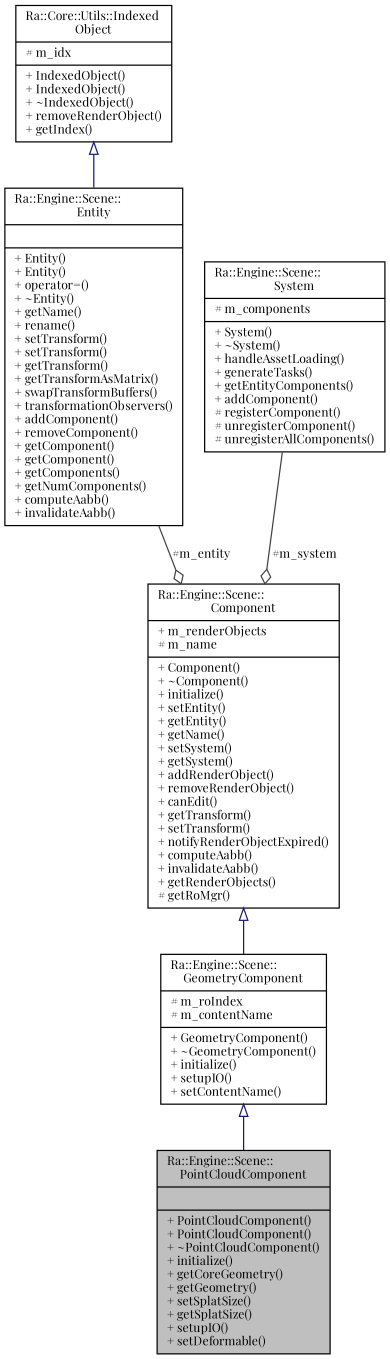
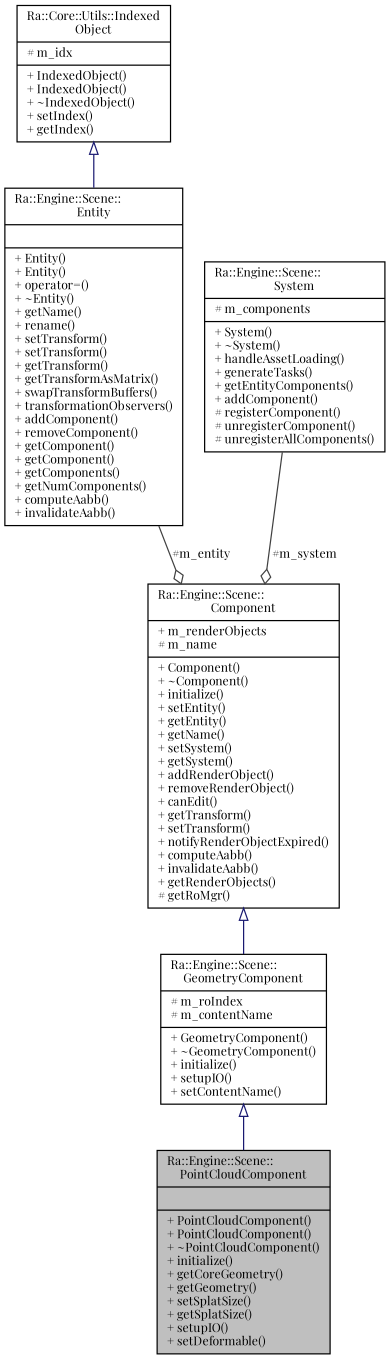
node "Ra::Core::Utils::Indexed": text "+ removeRenderObject()" -> "+ setIndex()"
